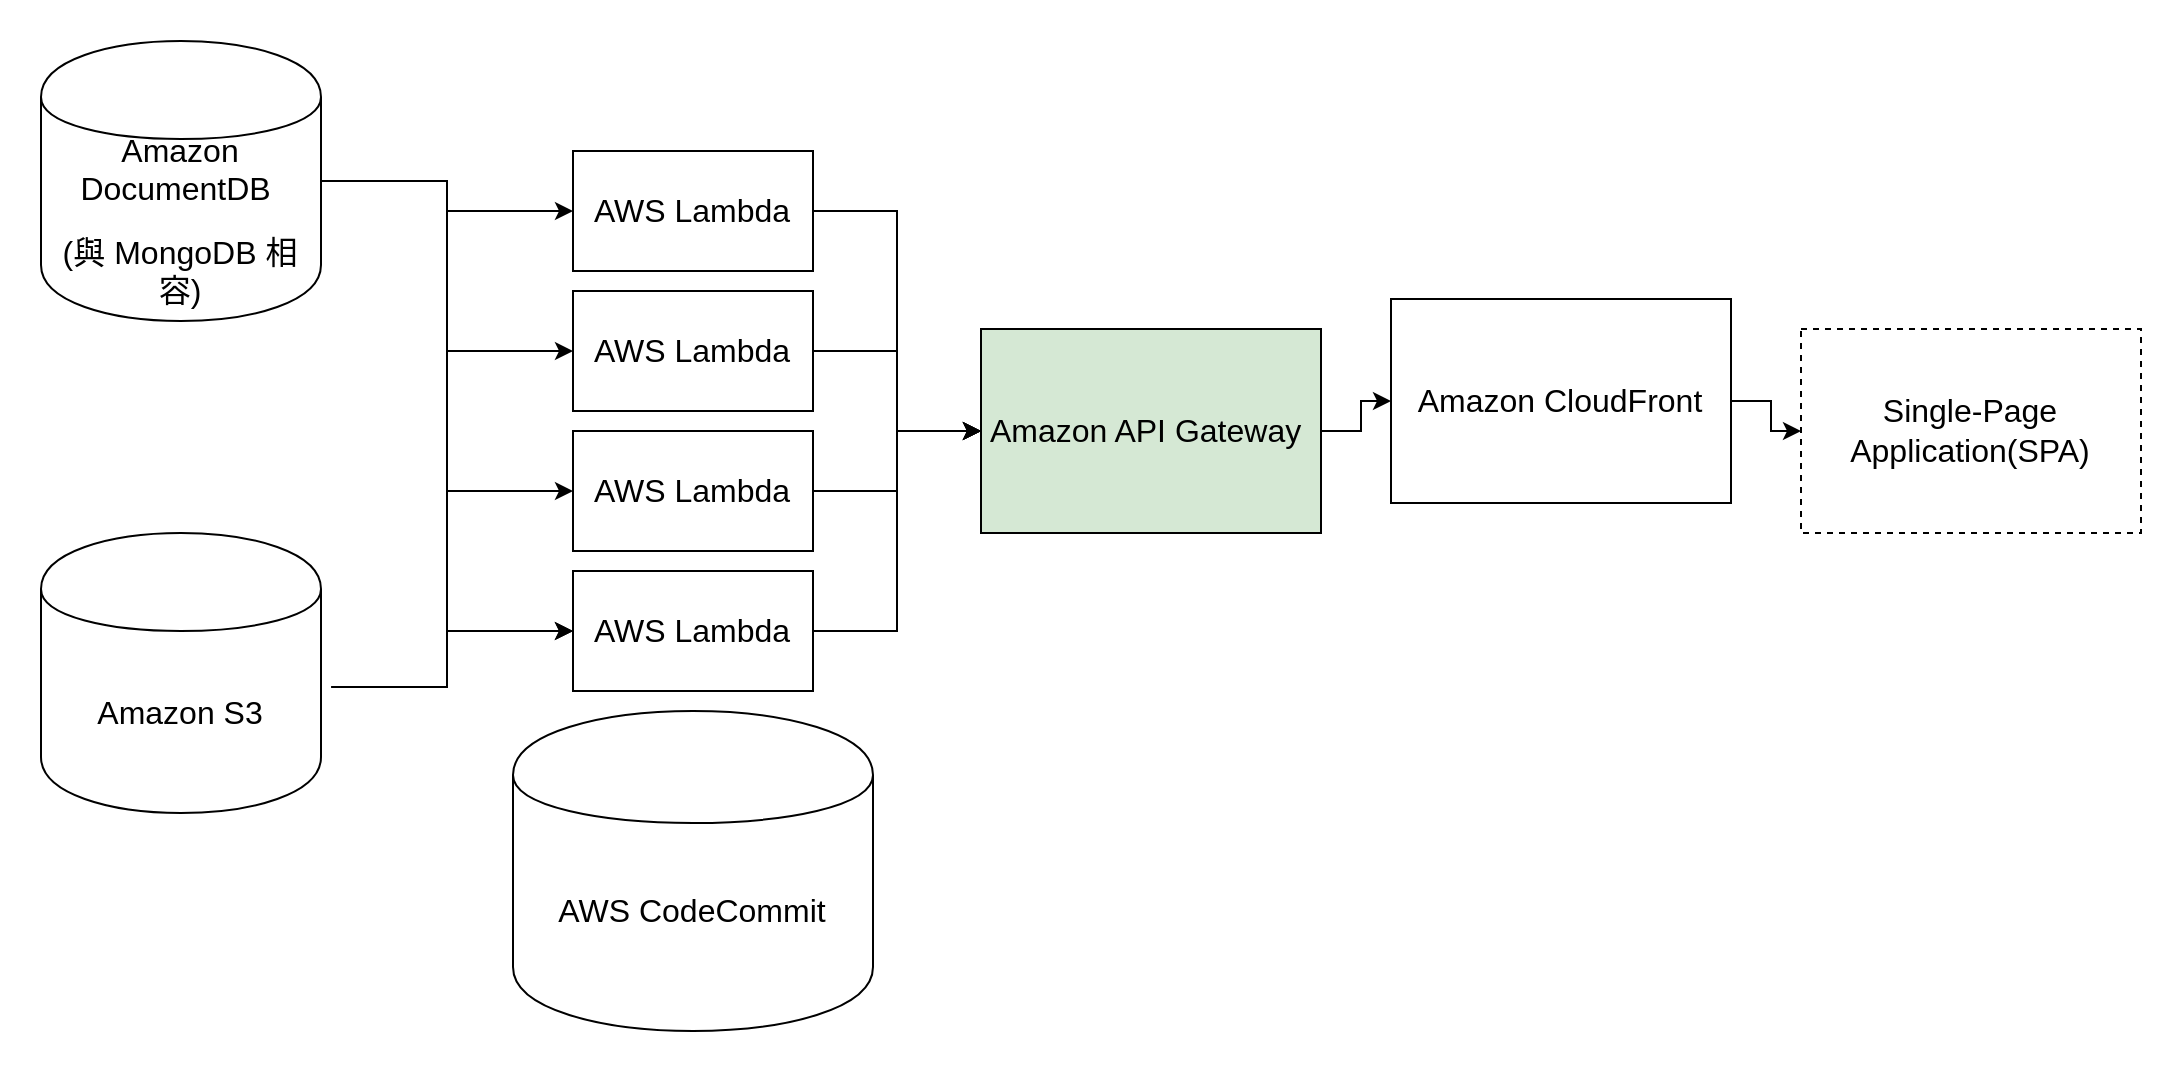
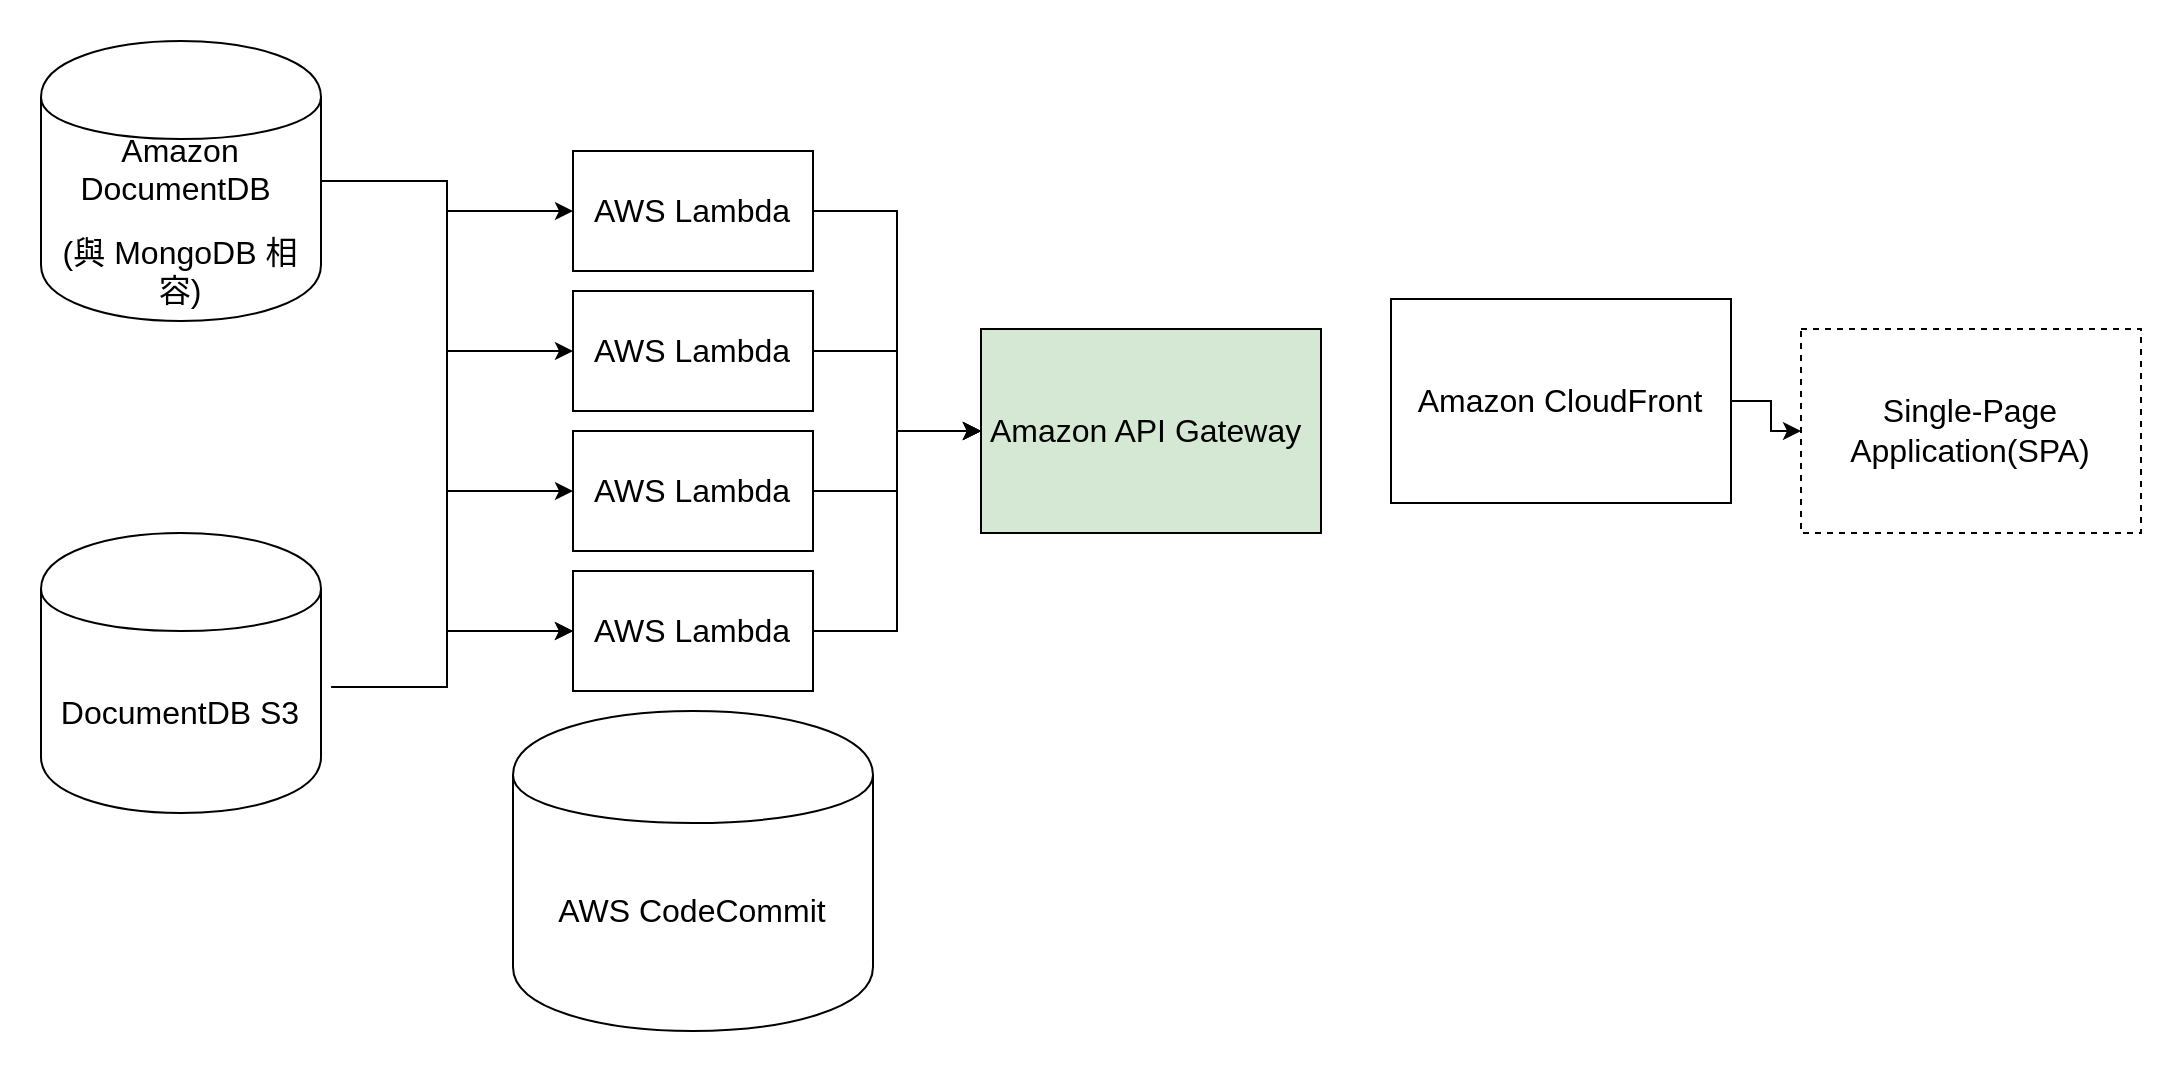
edge "Amazon API Gateway" -> "Amazon CloudFront": removed
node "Amazon S3": label "Amazon S3" -> "DocumentDB S3"
